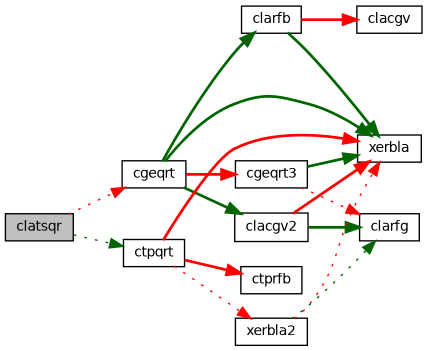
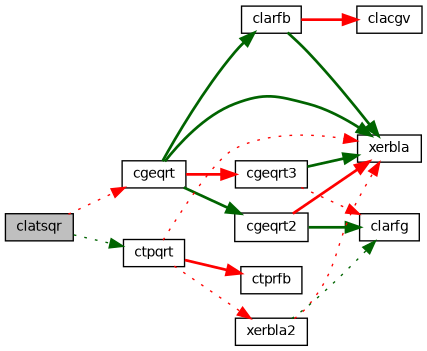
edge "ctpqrt" -> "xerbla": style bold -> dotted
node "clacgv2": label "clacgv2" -> "cgeqrt2"
